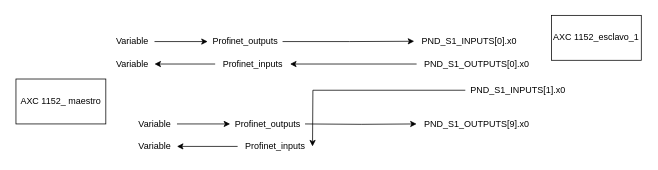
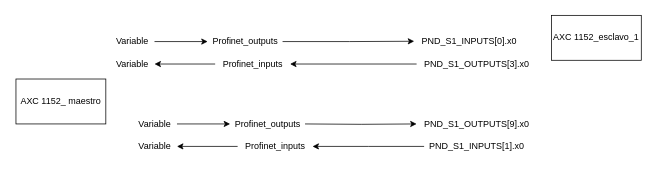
node "PND_S1_OUTPUTS[0].x0": label "PND_S1_OUTPUTS[0].x0" -> "PND_S1_OUTPUTS[3].x0"
node "PND_S1_INPUTS[1].x0": moved (518, 90) -> (477, 147)
